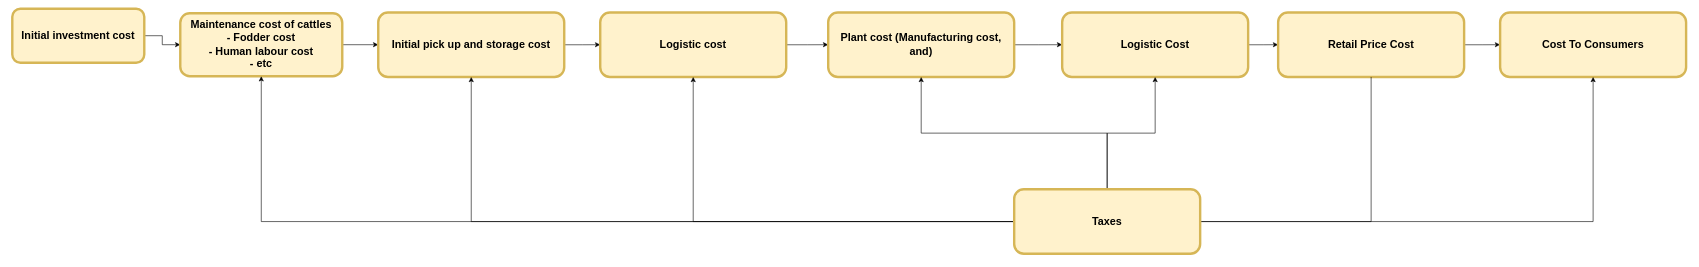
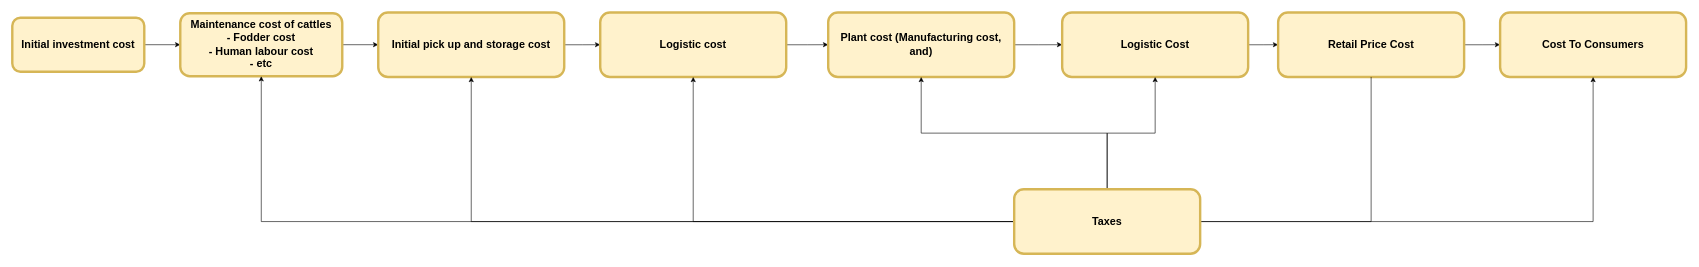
node "Initial investment cost": moved (78, 36) -> (78, 45)
